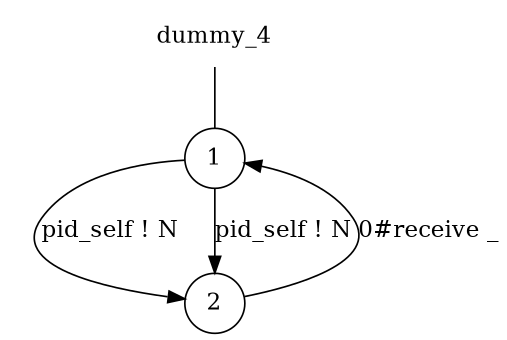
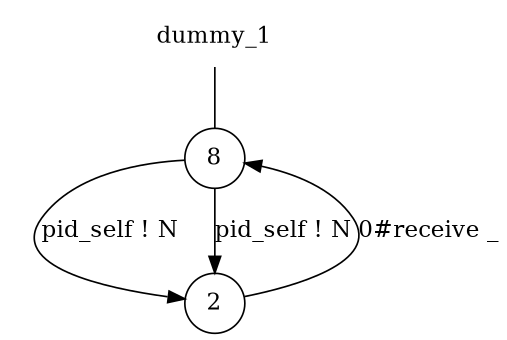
node "dummy_4": label "dummy_4" -> "dummy_1"
node "1": label "1" -> "8"
